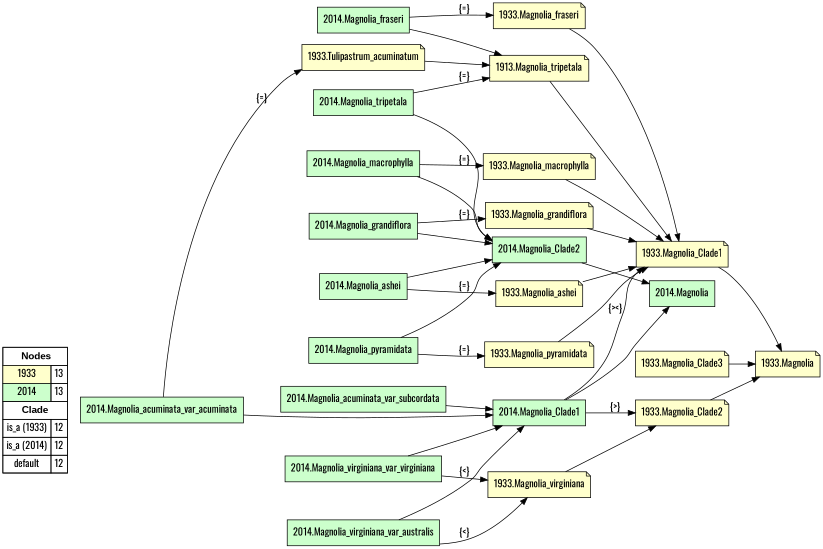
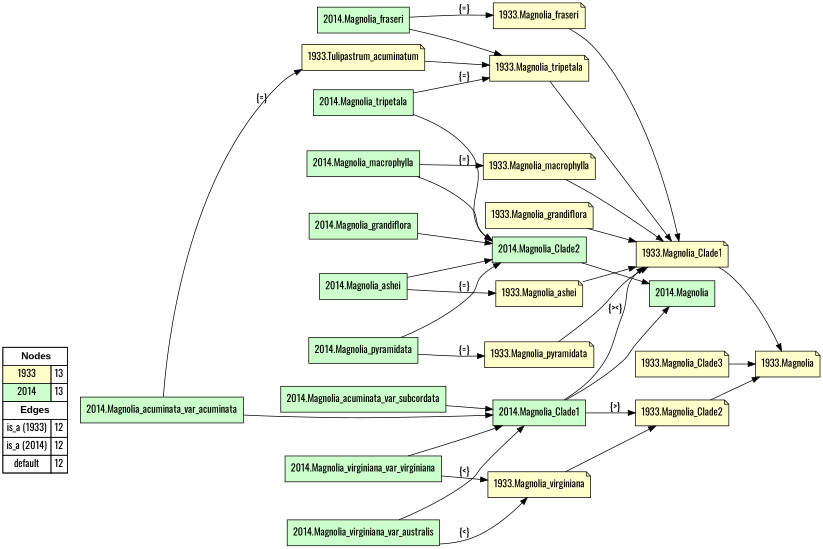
node "1913.Magnolia_tripetala": label "1913.Magnolia_tripetala" -> "1933.Magnolia_tripetala"
edge "2014.Magnolia_grandiflora" -> "1933.Magnolia_grandiflora": removed, label "{=}"
node "Nodes": text "Clade" -> "Edges"
